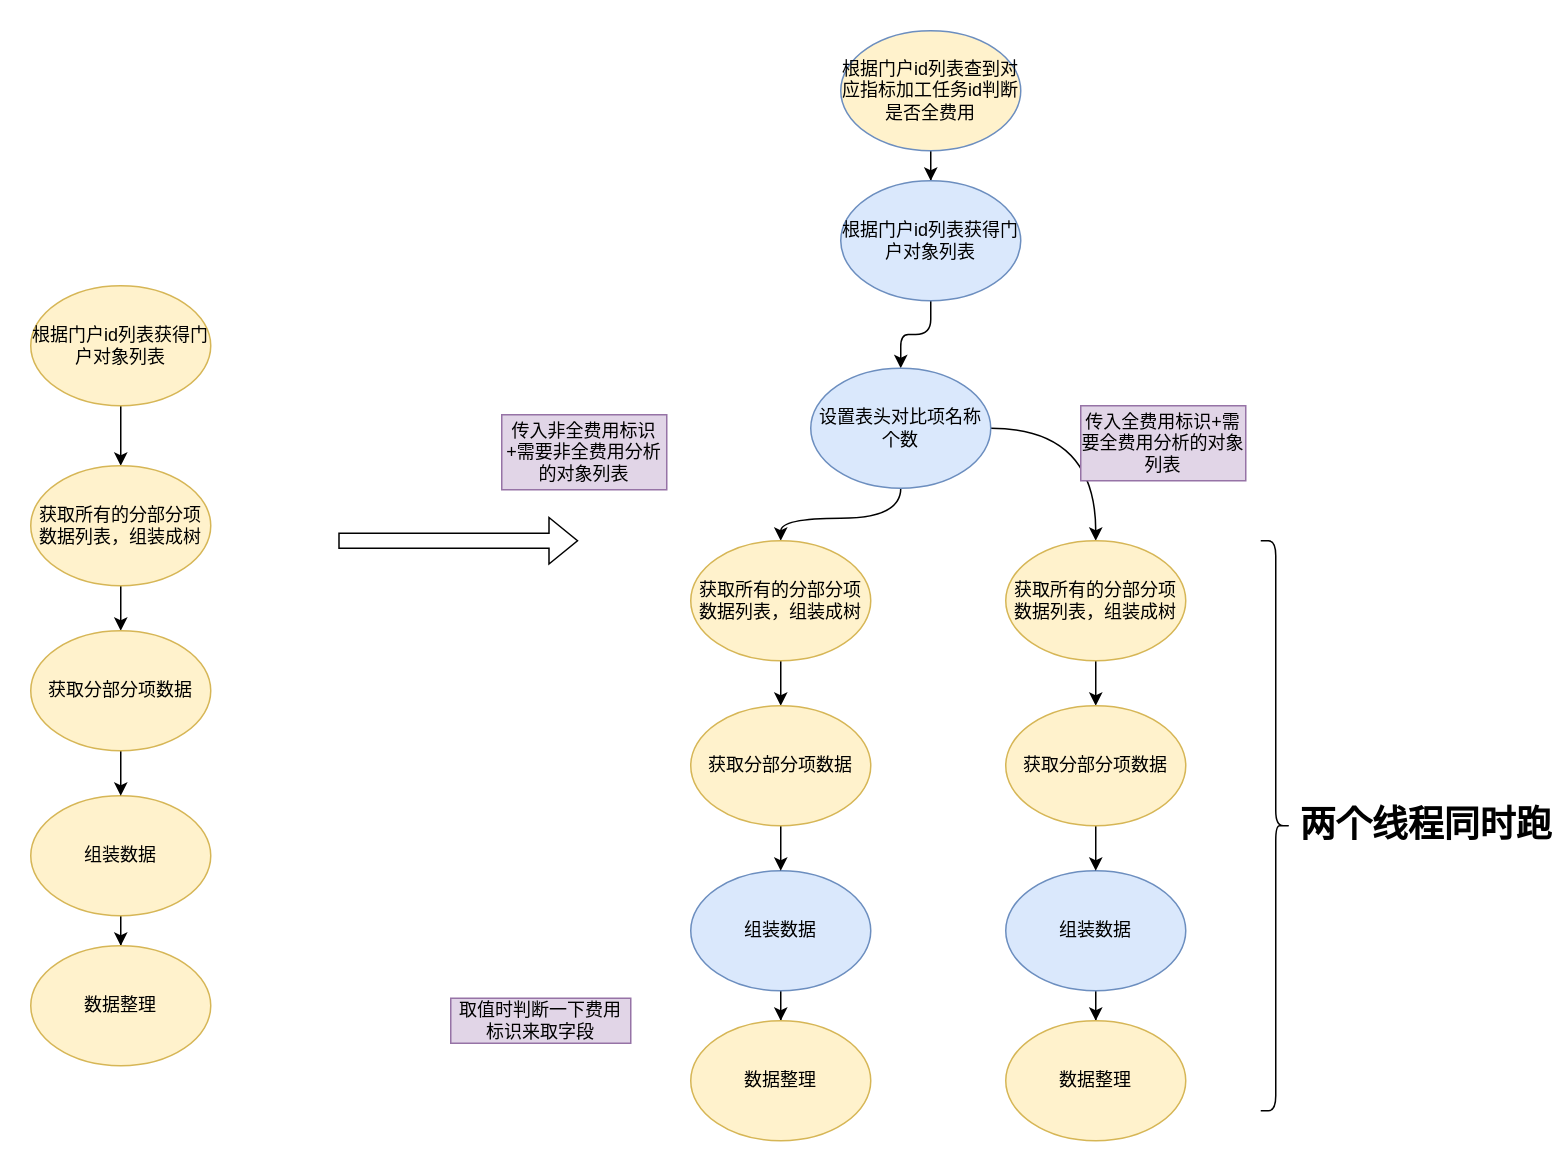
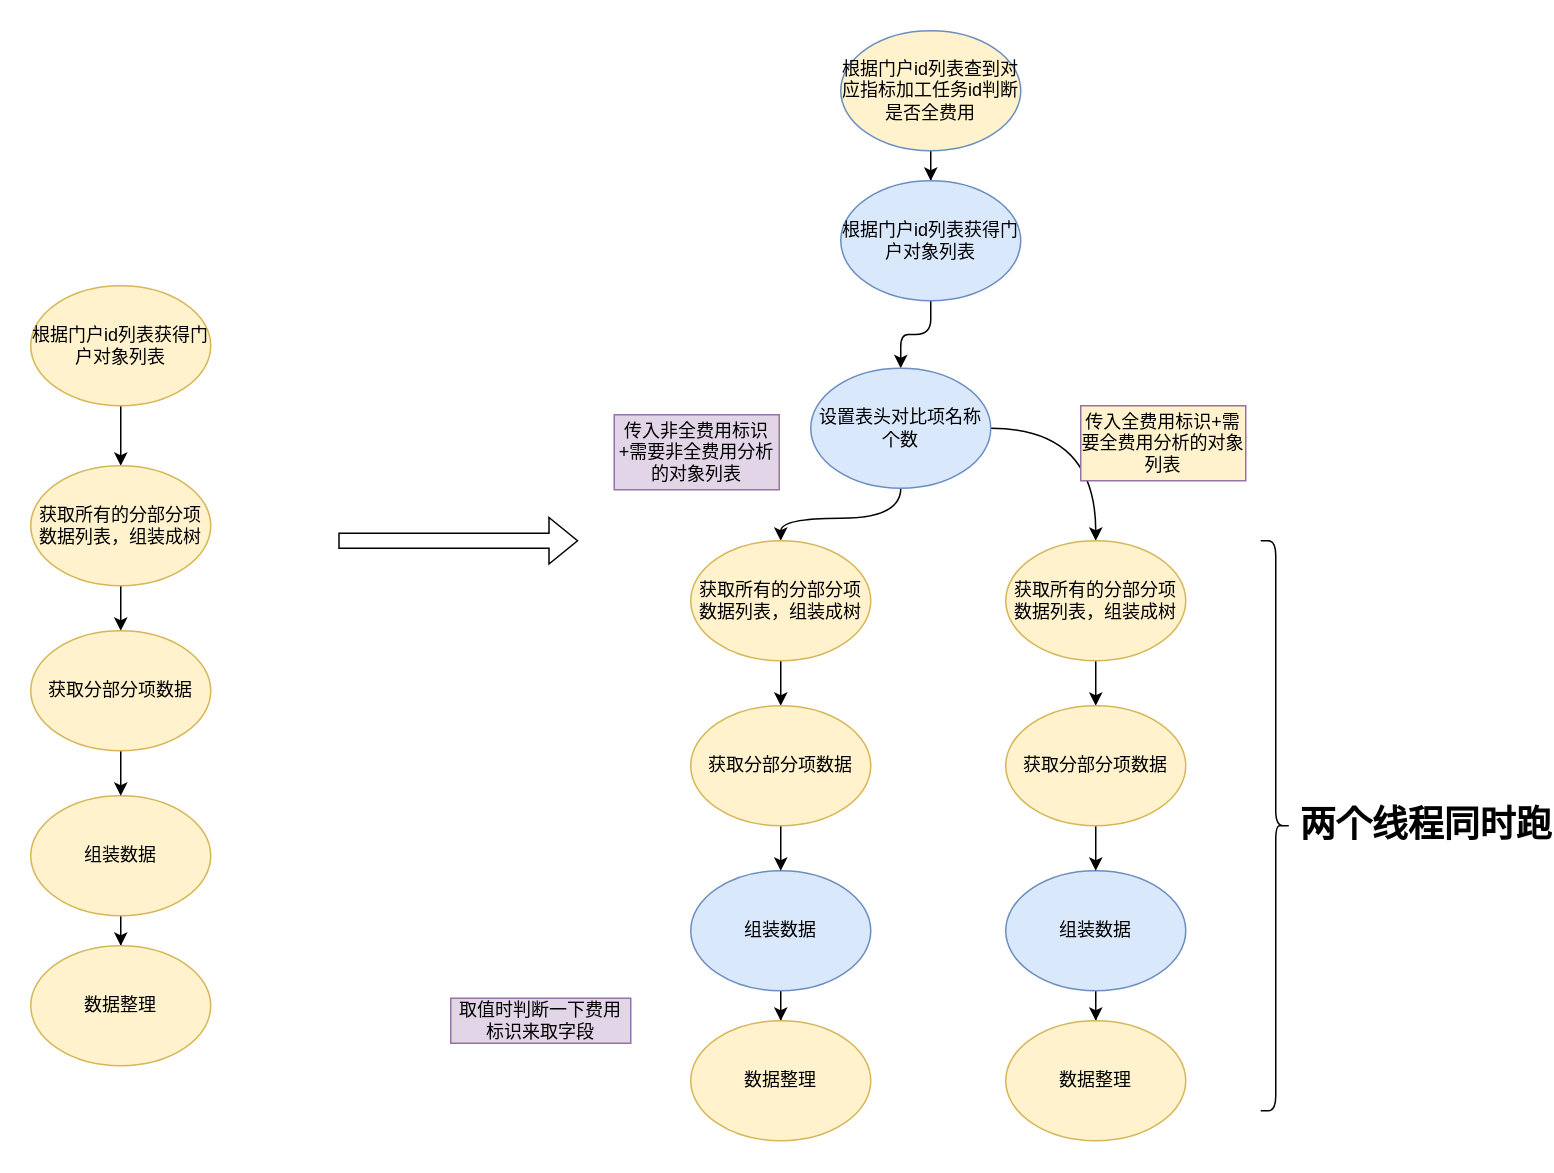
node "传入全费用标识+需要全费用分析的对象列表": fillcolor #e1d5e7 -> #fff2cc
node "传入非全费用标识+需要非全费用分析的对象列表": moved (584, 452) -> (697, 452)
